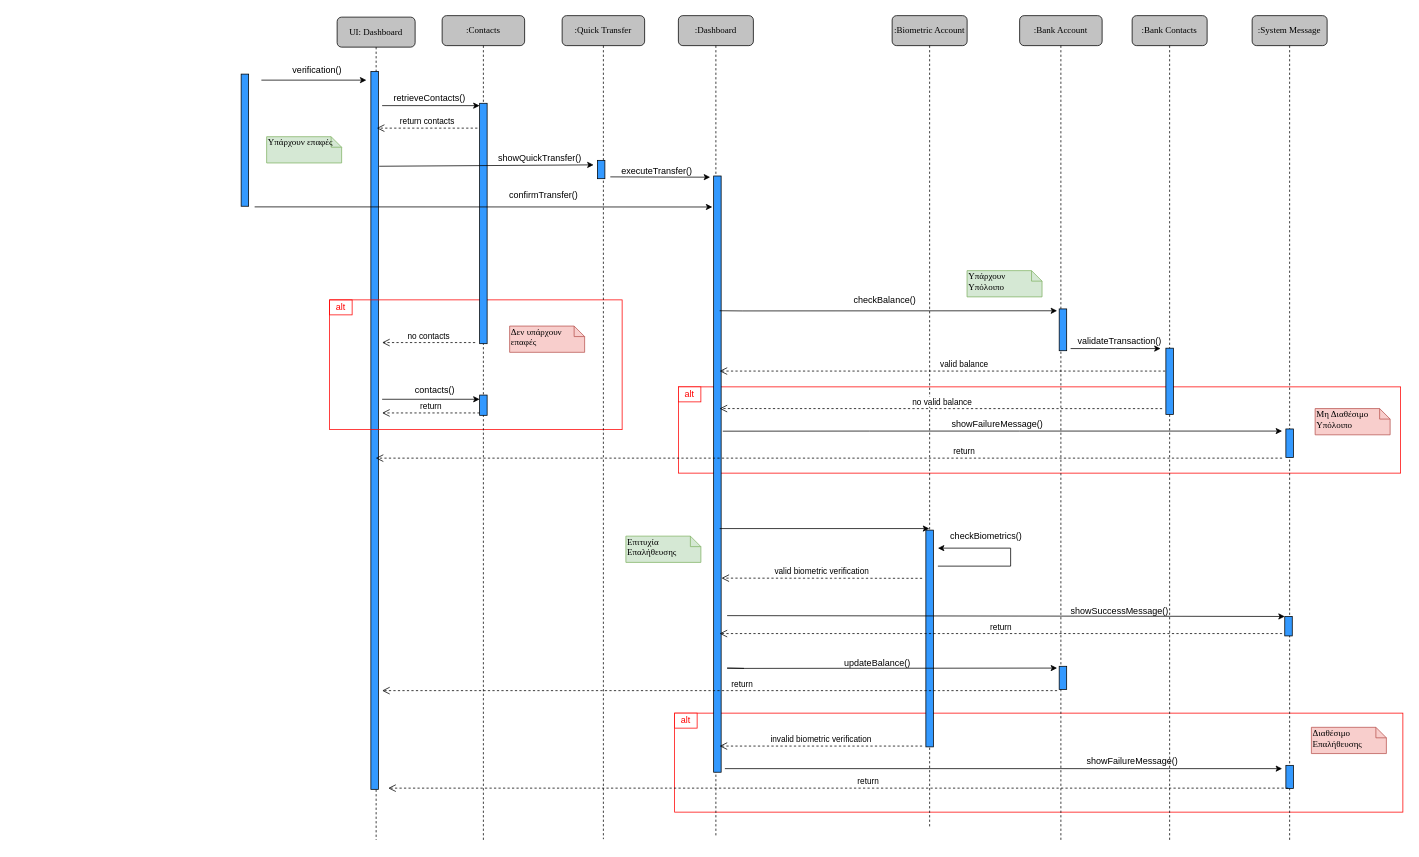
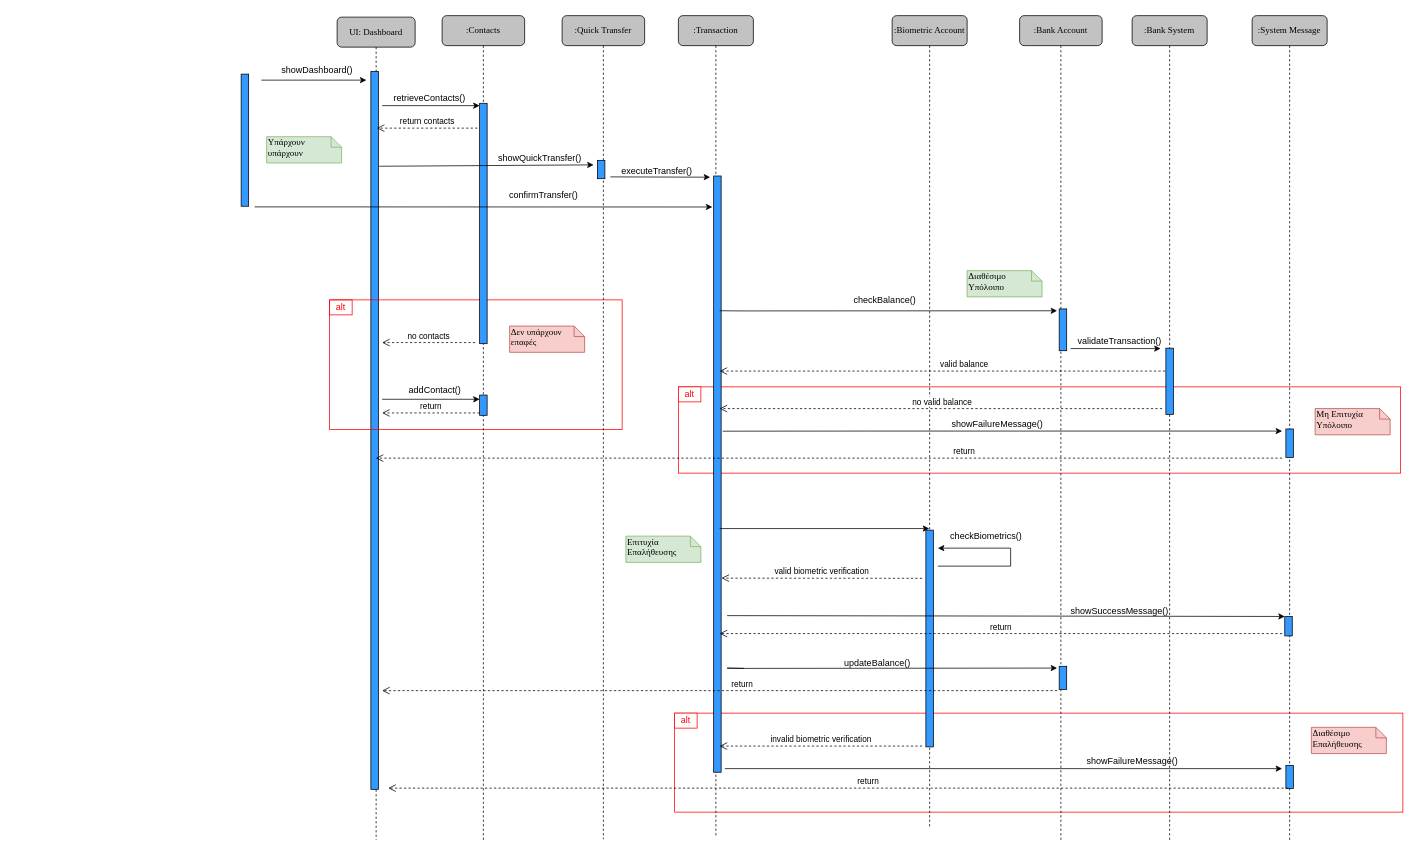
node ":Dashboard": label ":Dashboard" -> ":Transaction"
node ":Bank Contacts": label ":Bank Contacts" -> ":Bank System"
node "verification()": label "verification()" -> "showDashboard()"
node "Υπάρχουν επαφές": label "Υπάρχουν επαφές" -> "Υπάρχουν υπάρχουν"
node "Υπάρχουν Υπόλοιπο": label "Υπάρχουν Υπόλοιπο" -> "Διαθέσιμο Υπόλοιπο"
node "contacts()": label "contacts()" -> "addContact()"
node "Μη Διαθέσιμο Υπόλοιπο": label "Μη Διαθέσιμο Υπόλοιπο" -> "Μη Επιτυχία Υπόλοιπο"
